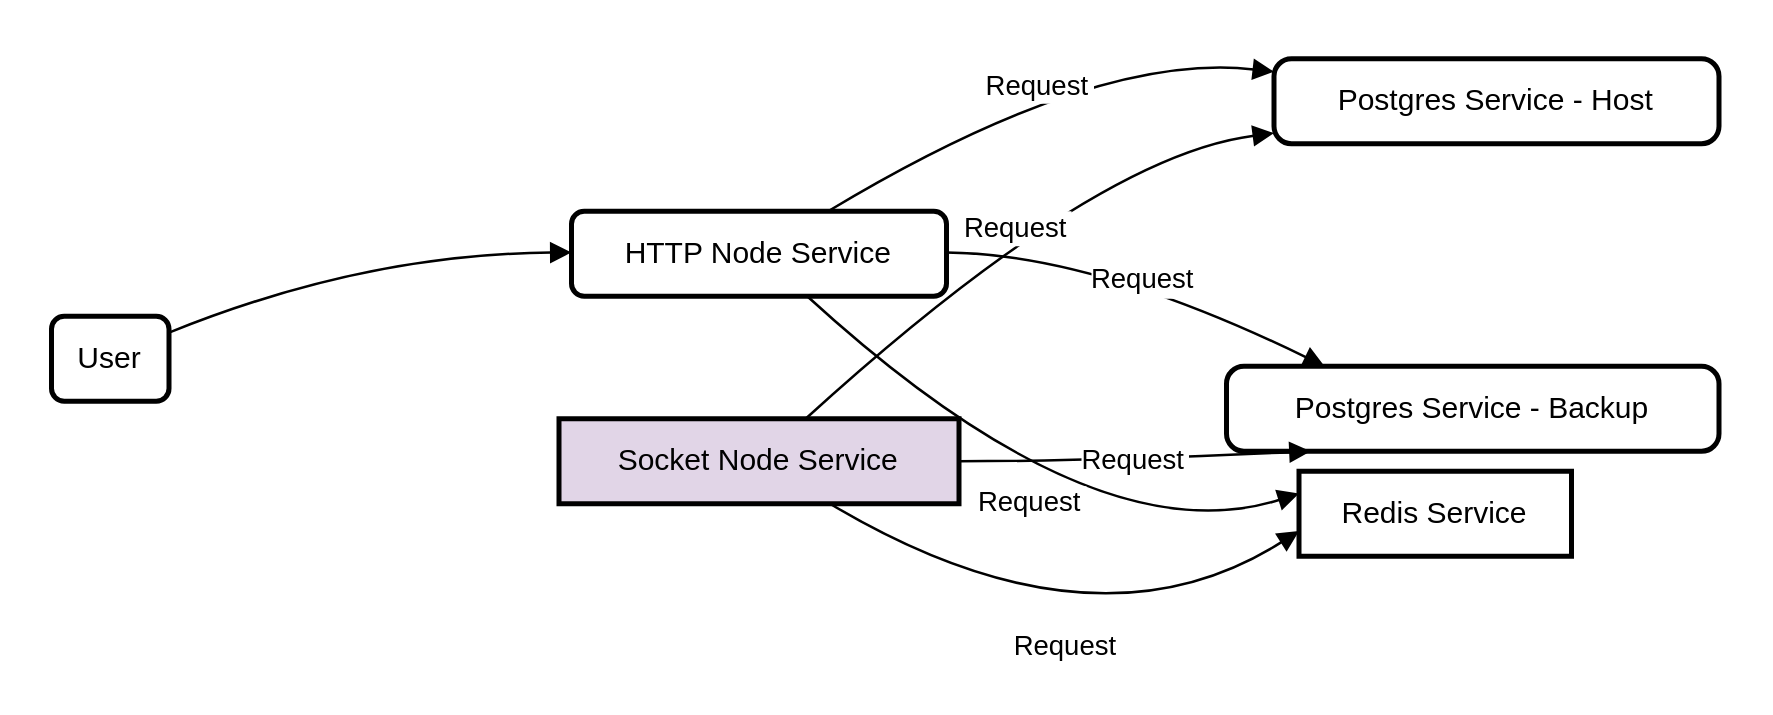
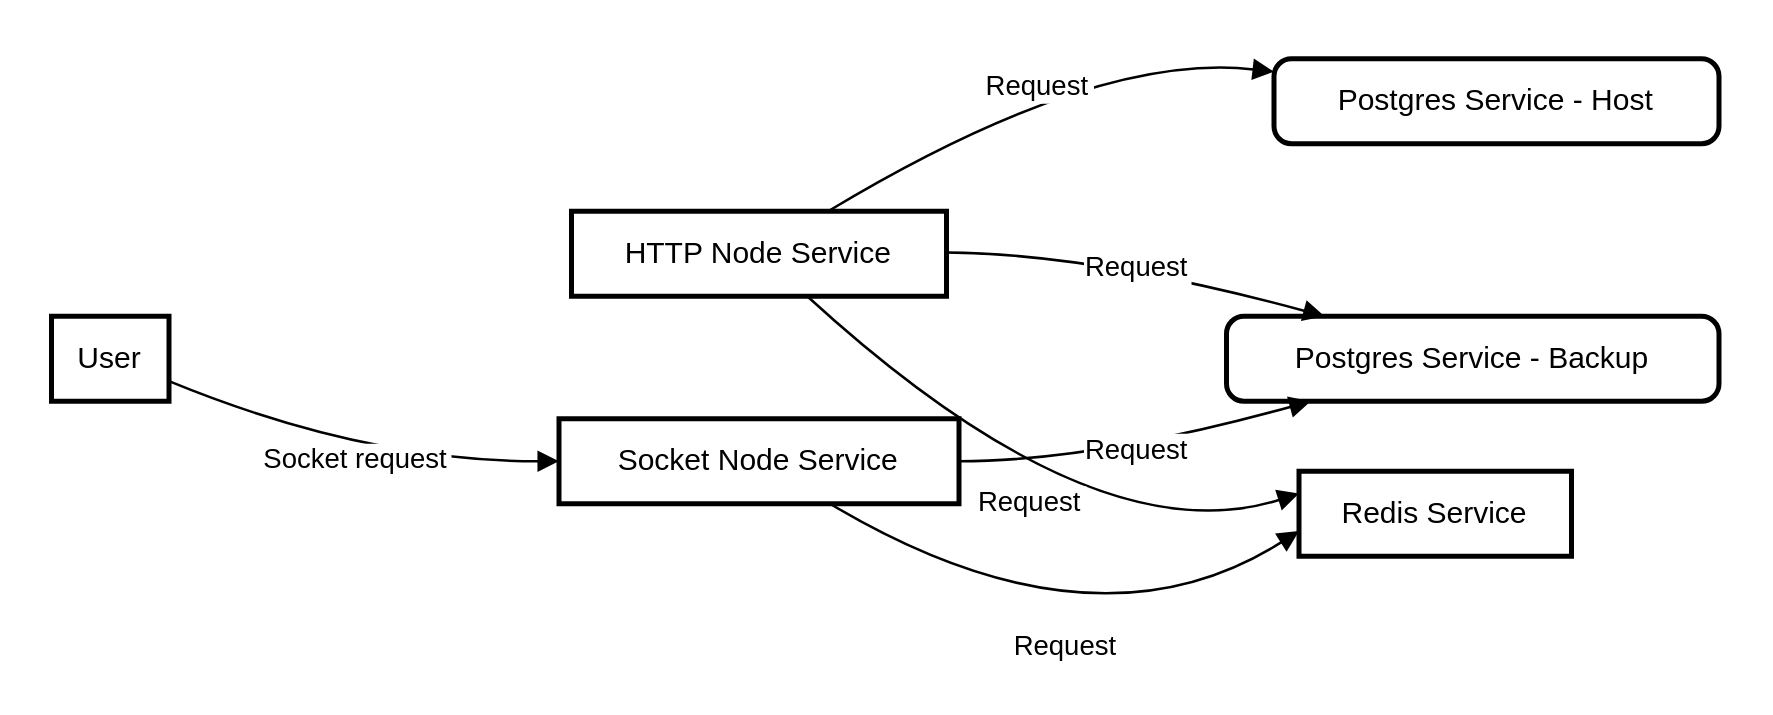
edge "Socket Node Service" -> "Postgres Service - Host": removed, label "Request"
node "HTTP Node Service": shape rounded rectangle -> rectangle
edge "User" -> "HTTP Node Service": removed
node "User": shape rounded rectangle -> rectangle
node "Postgres Service - Backup": moved (1473, 409) -> (1473, 359)
edge "User" -> "Socket Node Service": added, label "Socket request"
node "Socket Node Service": fillcolor #e1d5e7 -> #ffffff
